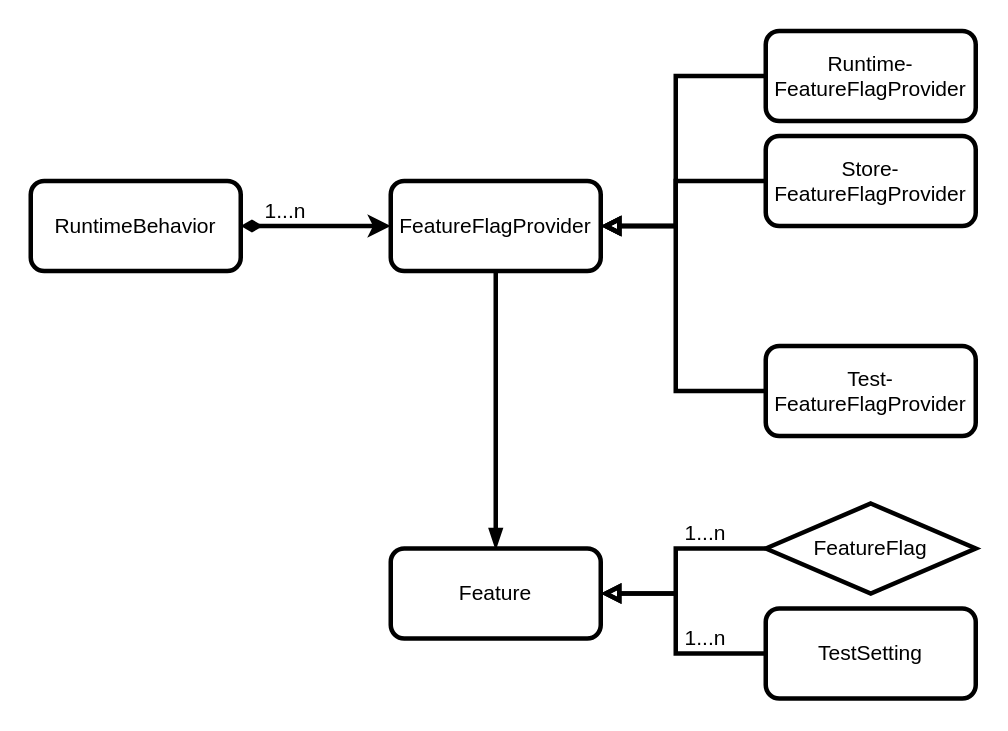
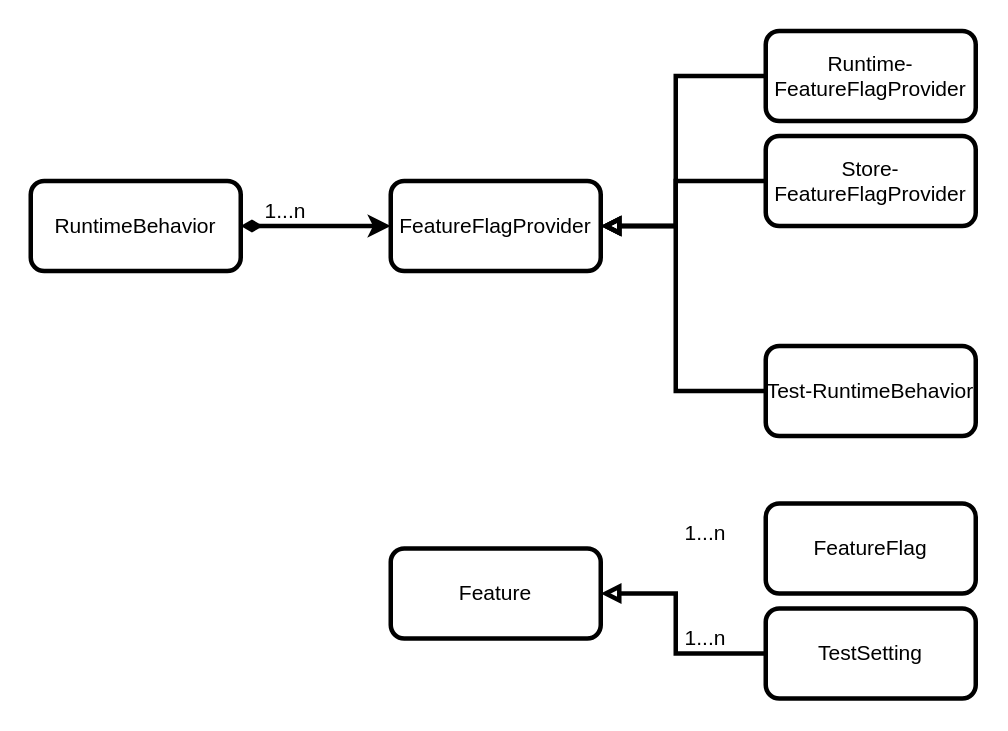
node "Test-FeatureFlagProvider": label "Test-FeatureFlagProvider" -> "Test-RuntimeBehavior"
edge "FeatureFlagProvider" -> "Feature": removed
edge "FeatureFlag" -> "Feature": removed
node "FeatureFlag": shape diamond -> rounded rectangle
